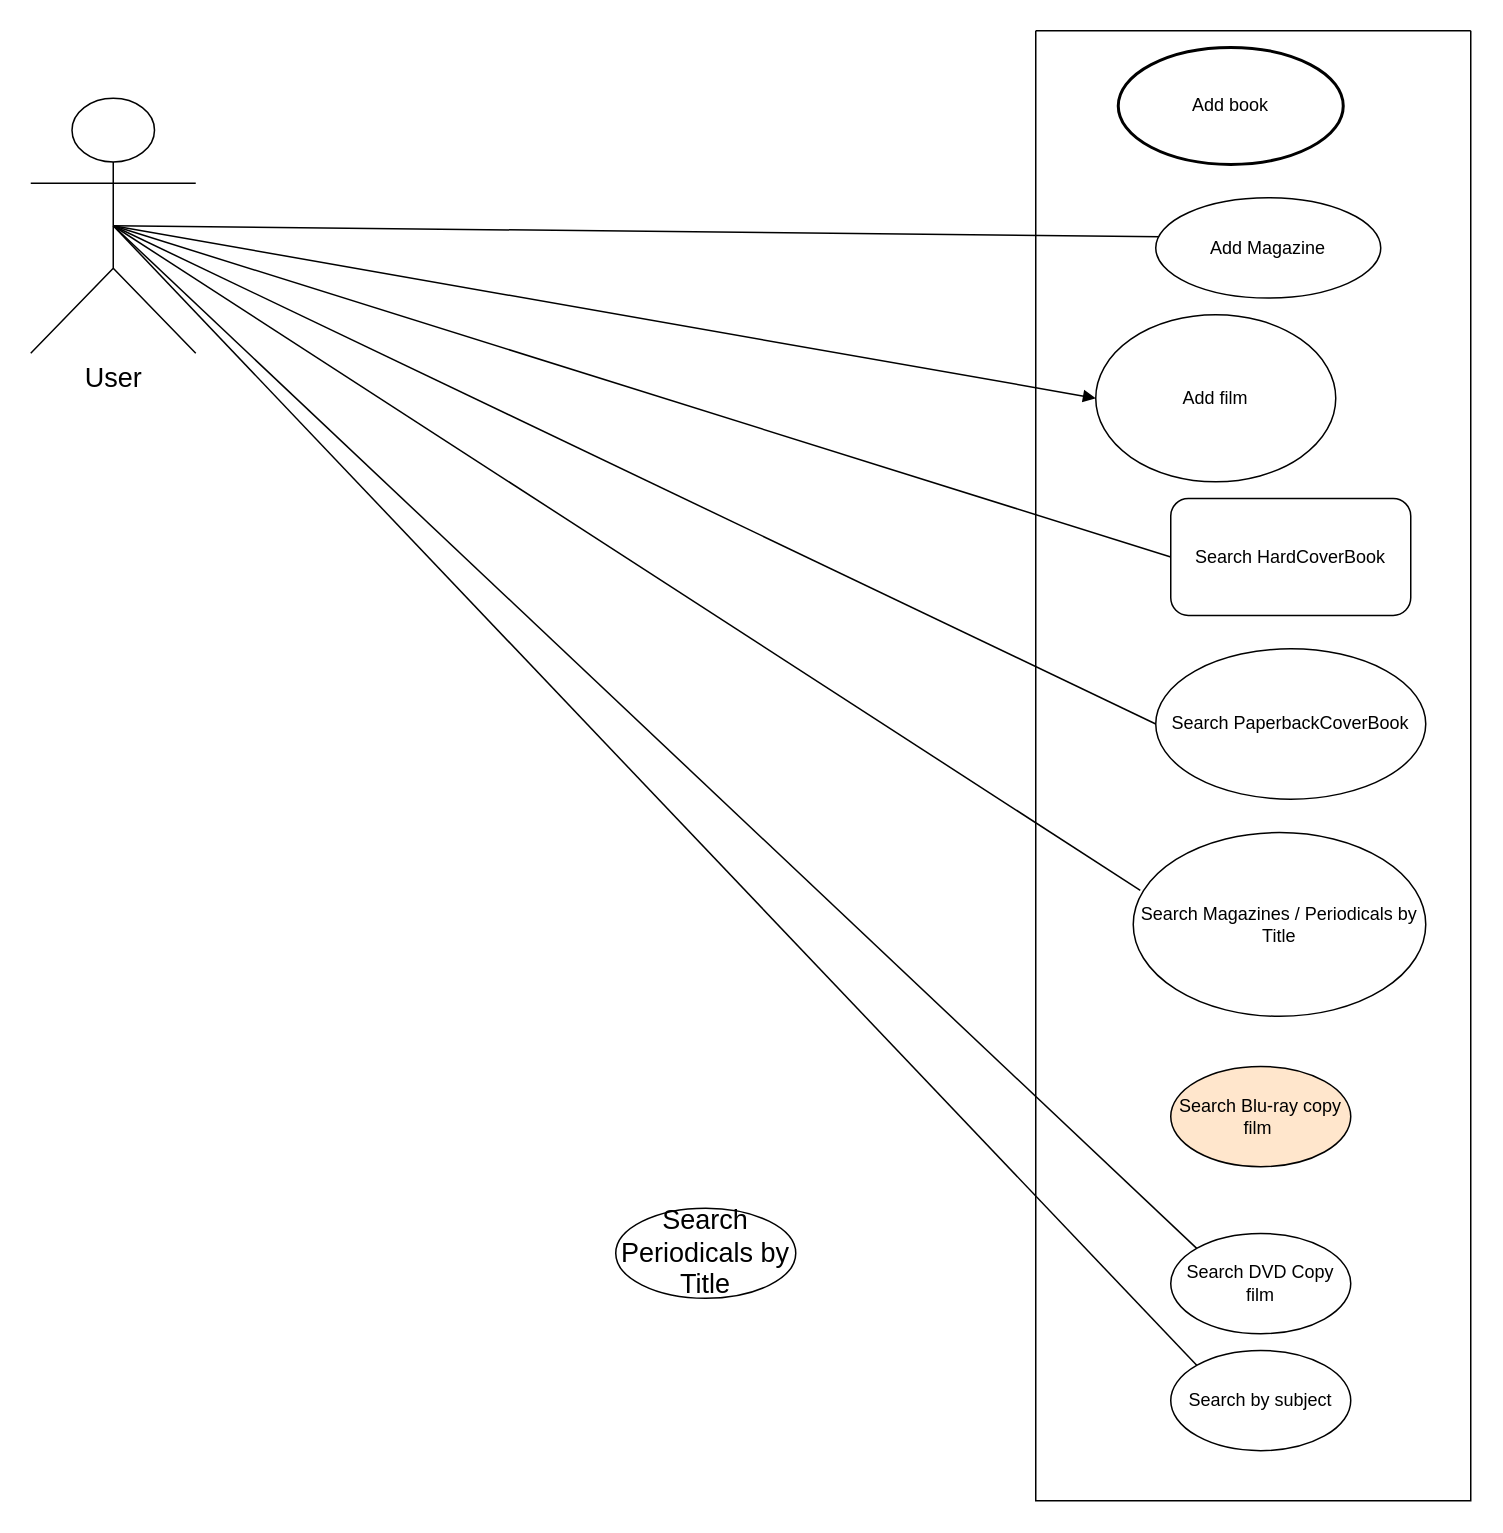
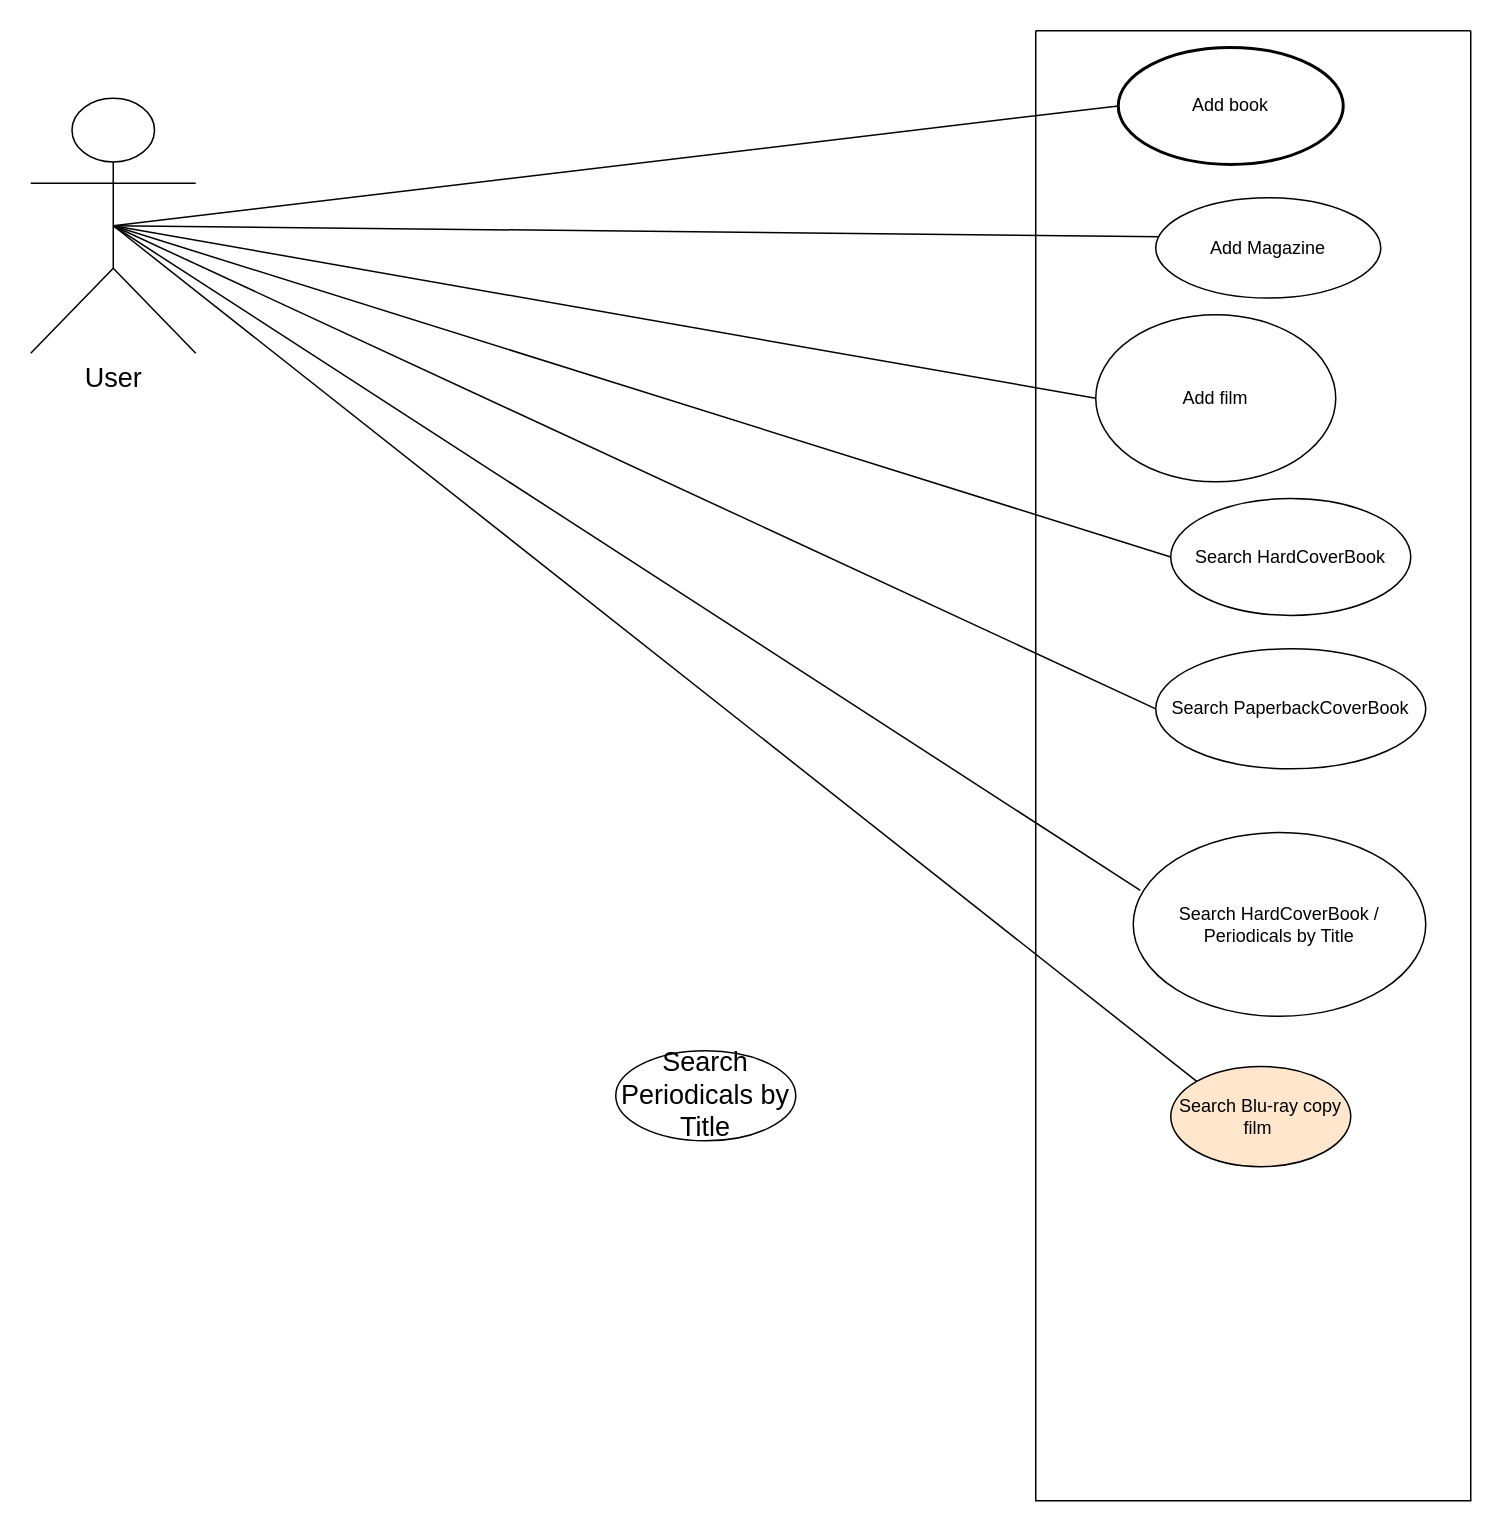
edge "Add book" -- "User": added
edge "User" -> "Add film": arrowhead block -> none
node "Search HardCoverBook": shape rounded rectangle -> ellipse
edge "User" -- "Search Blu-ray copy film": added
node "Search PaperbackCoverBook": size 270x150 -> 270x120
edge "User" -- "Search DVD Copy film": removed
edge "User" -- "Search by subject": removed
node "Search Magazines / Periodicals by Title": label "Search Magazines / Periodicals by Title" -> "Search HardCoverBook / Periodicals by Title"
node "Search Periodicals by Title": moved (706, 1253) -> (706, 1096)
node "Search DVD Copy film": removed
node "Search by subject": removed
